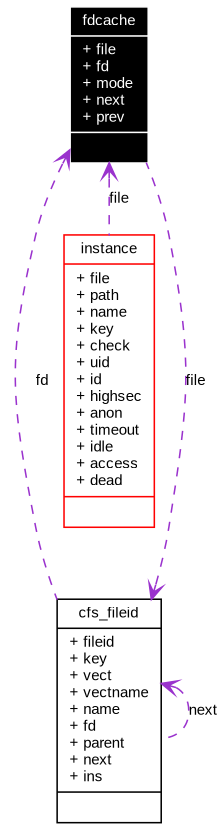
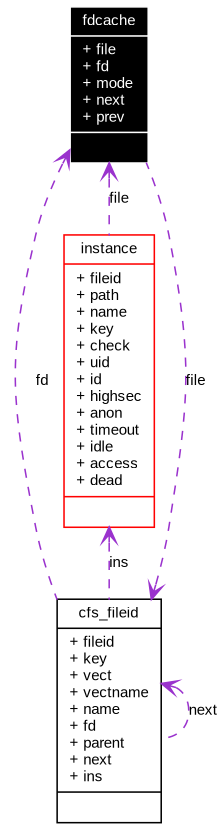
node "instance": text "+ file" -> "+ fileid"
edge "cfs_fileid" -> "instance": added, label "ins"
